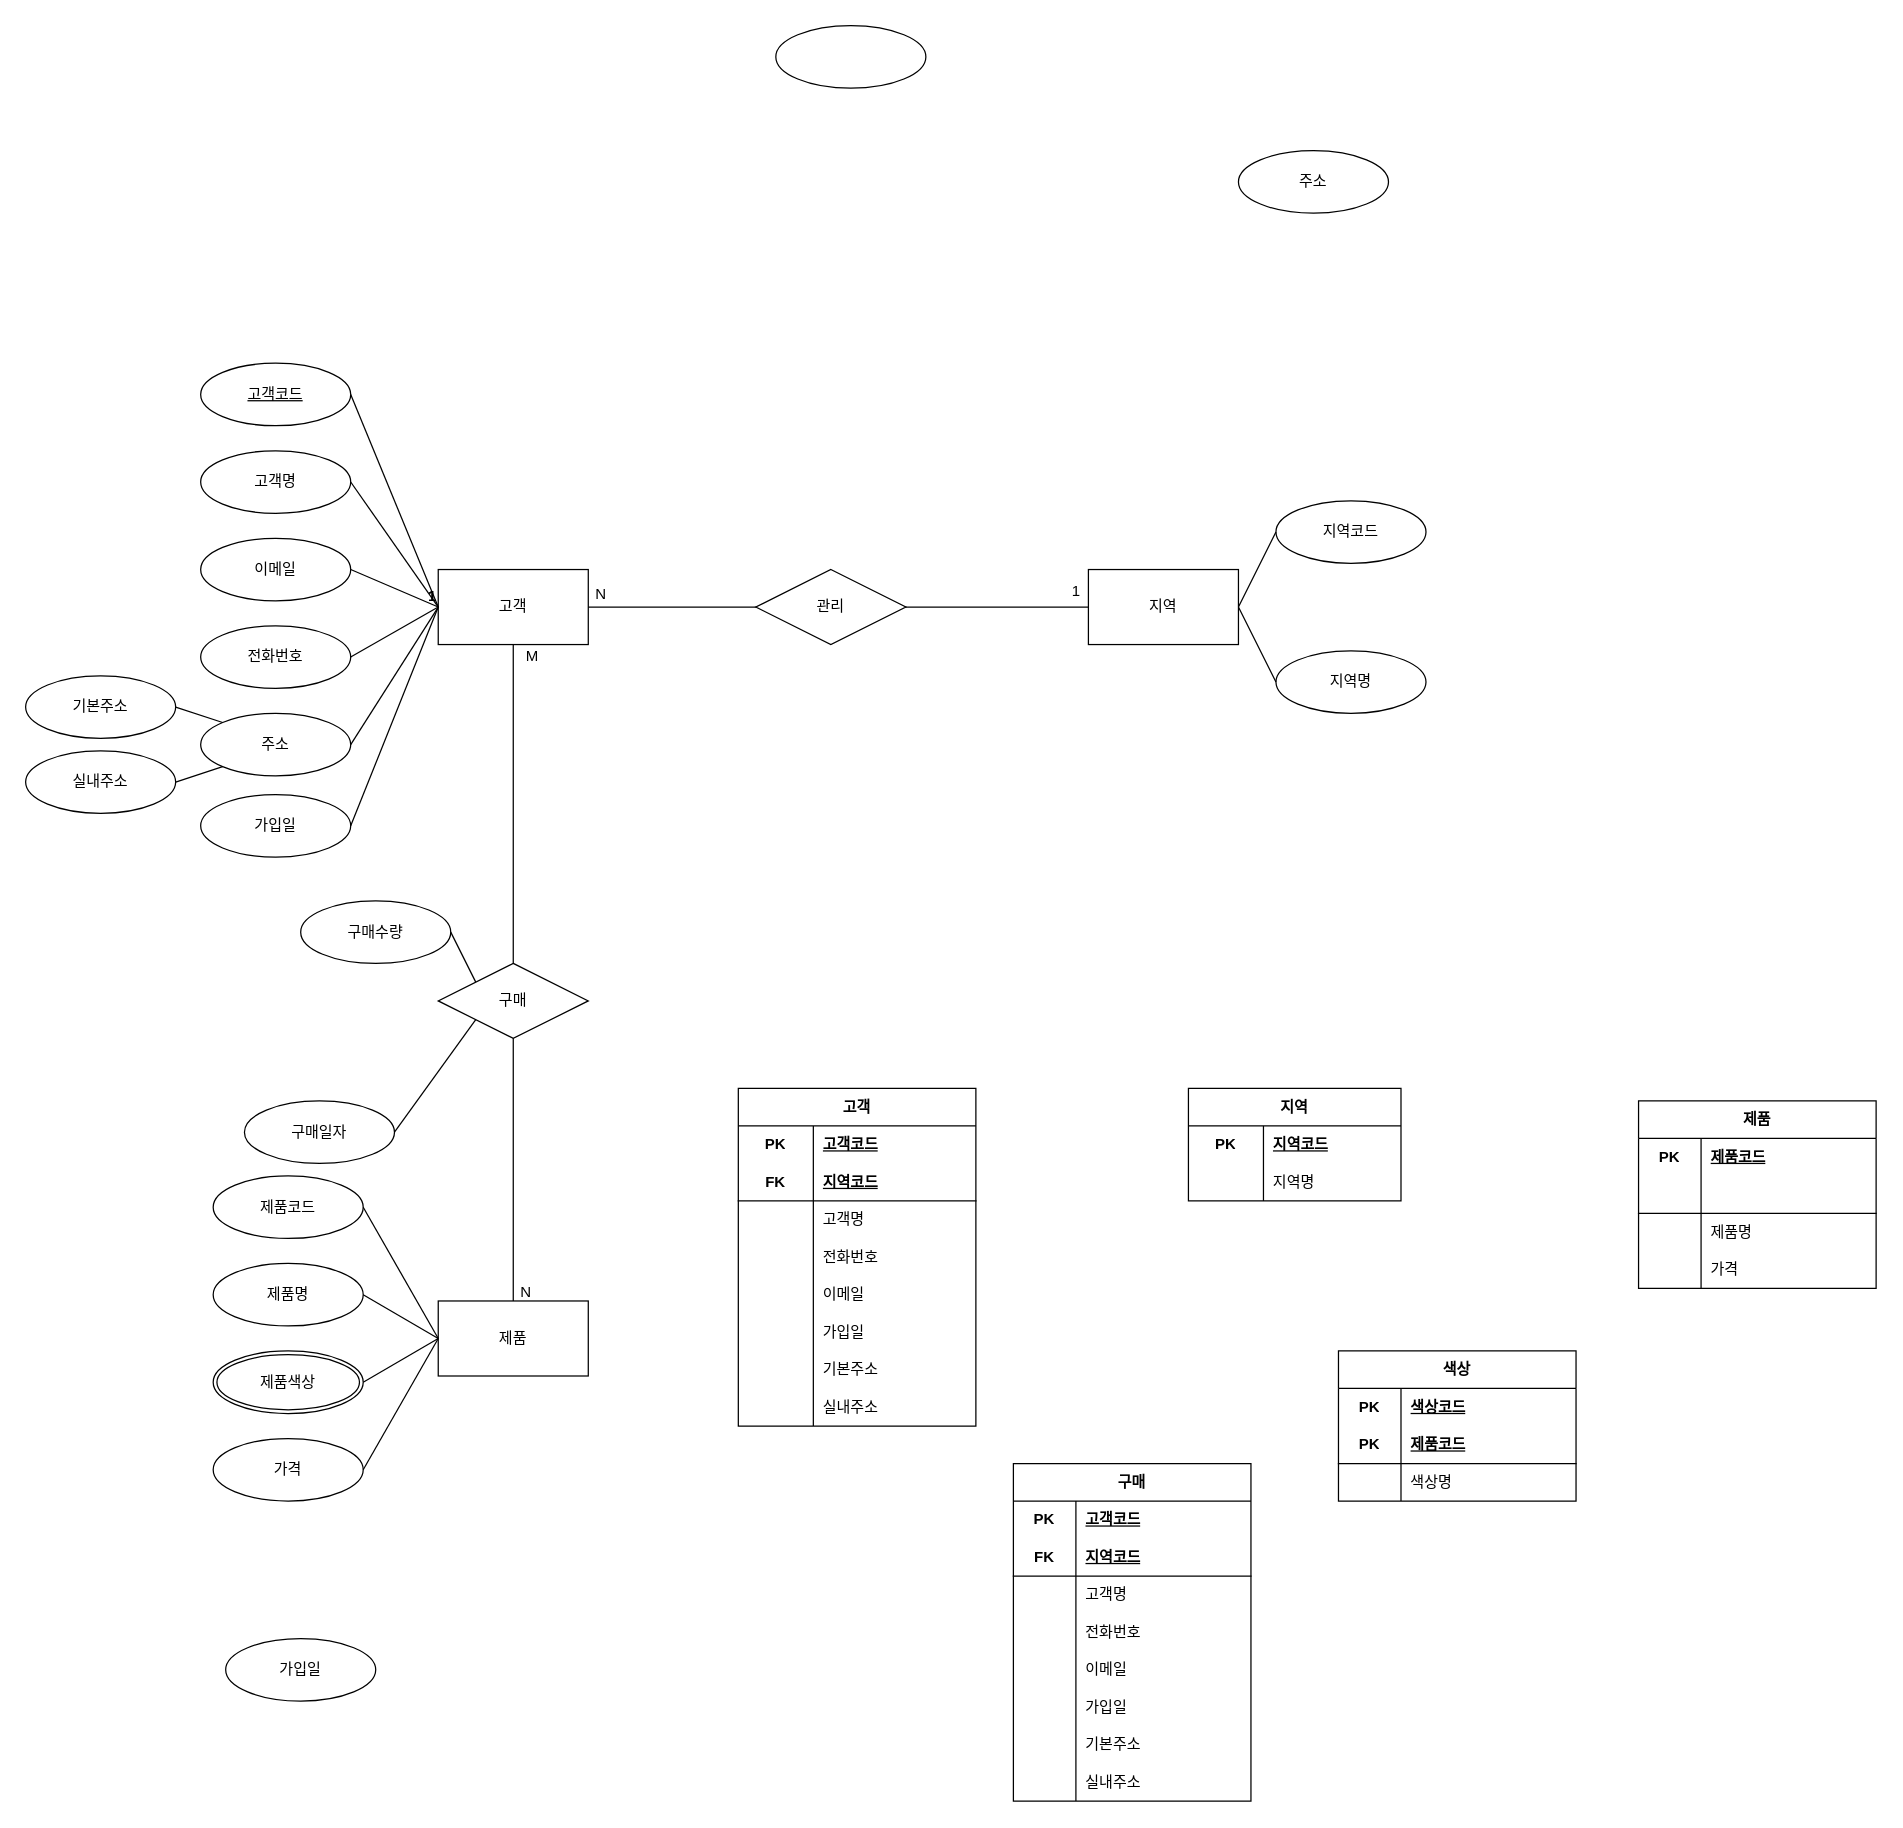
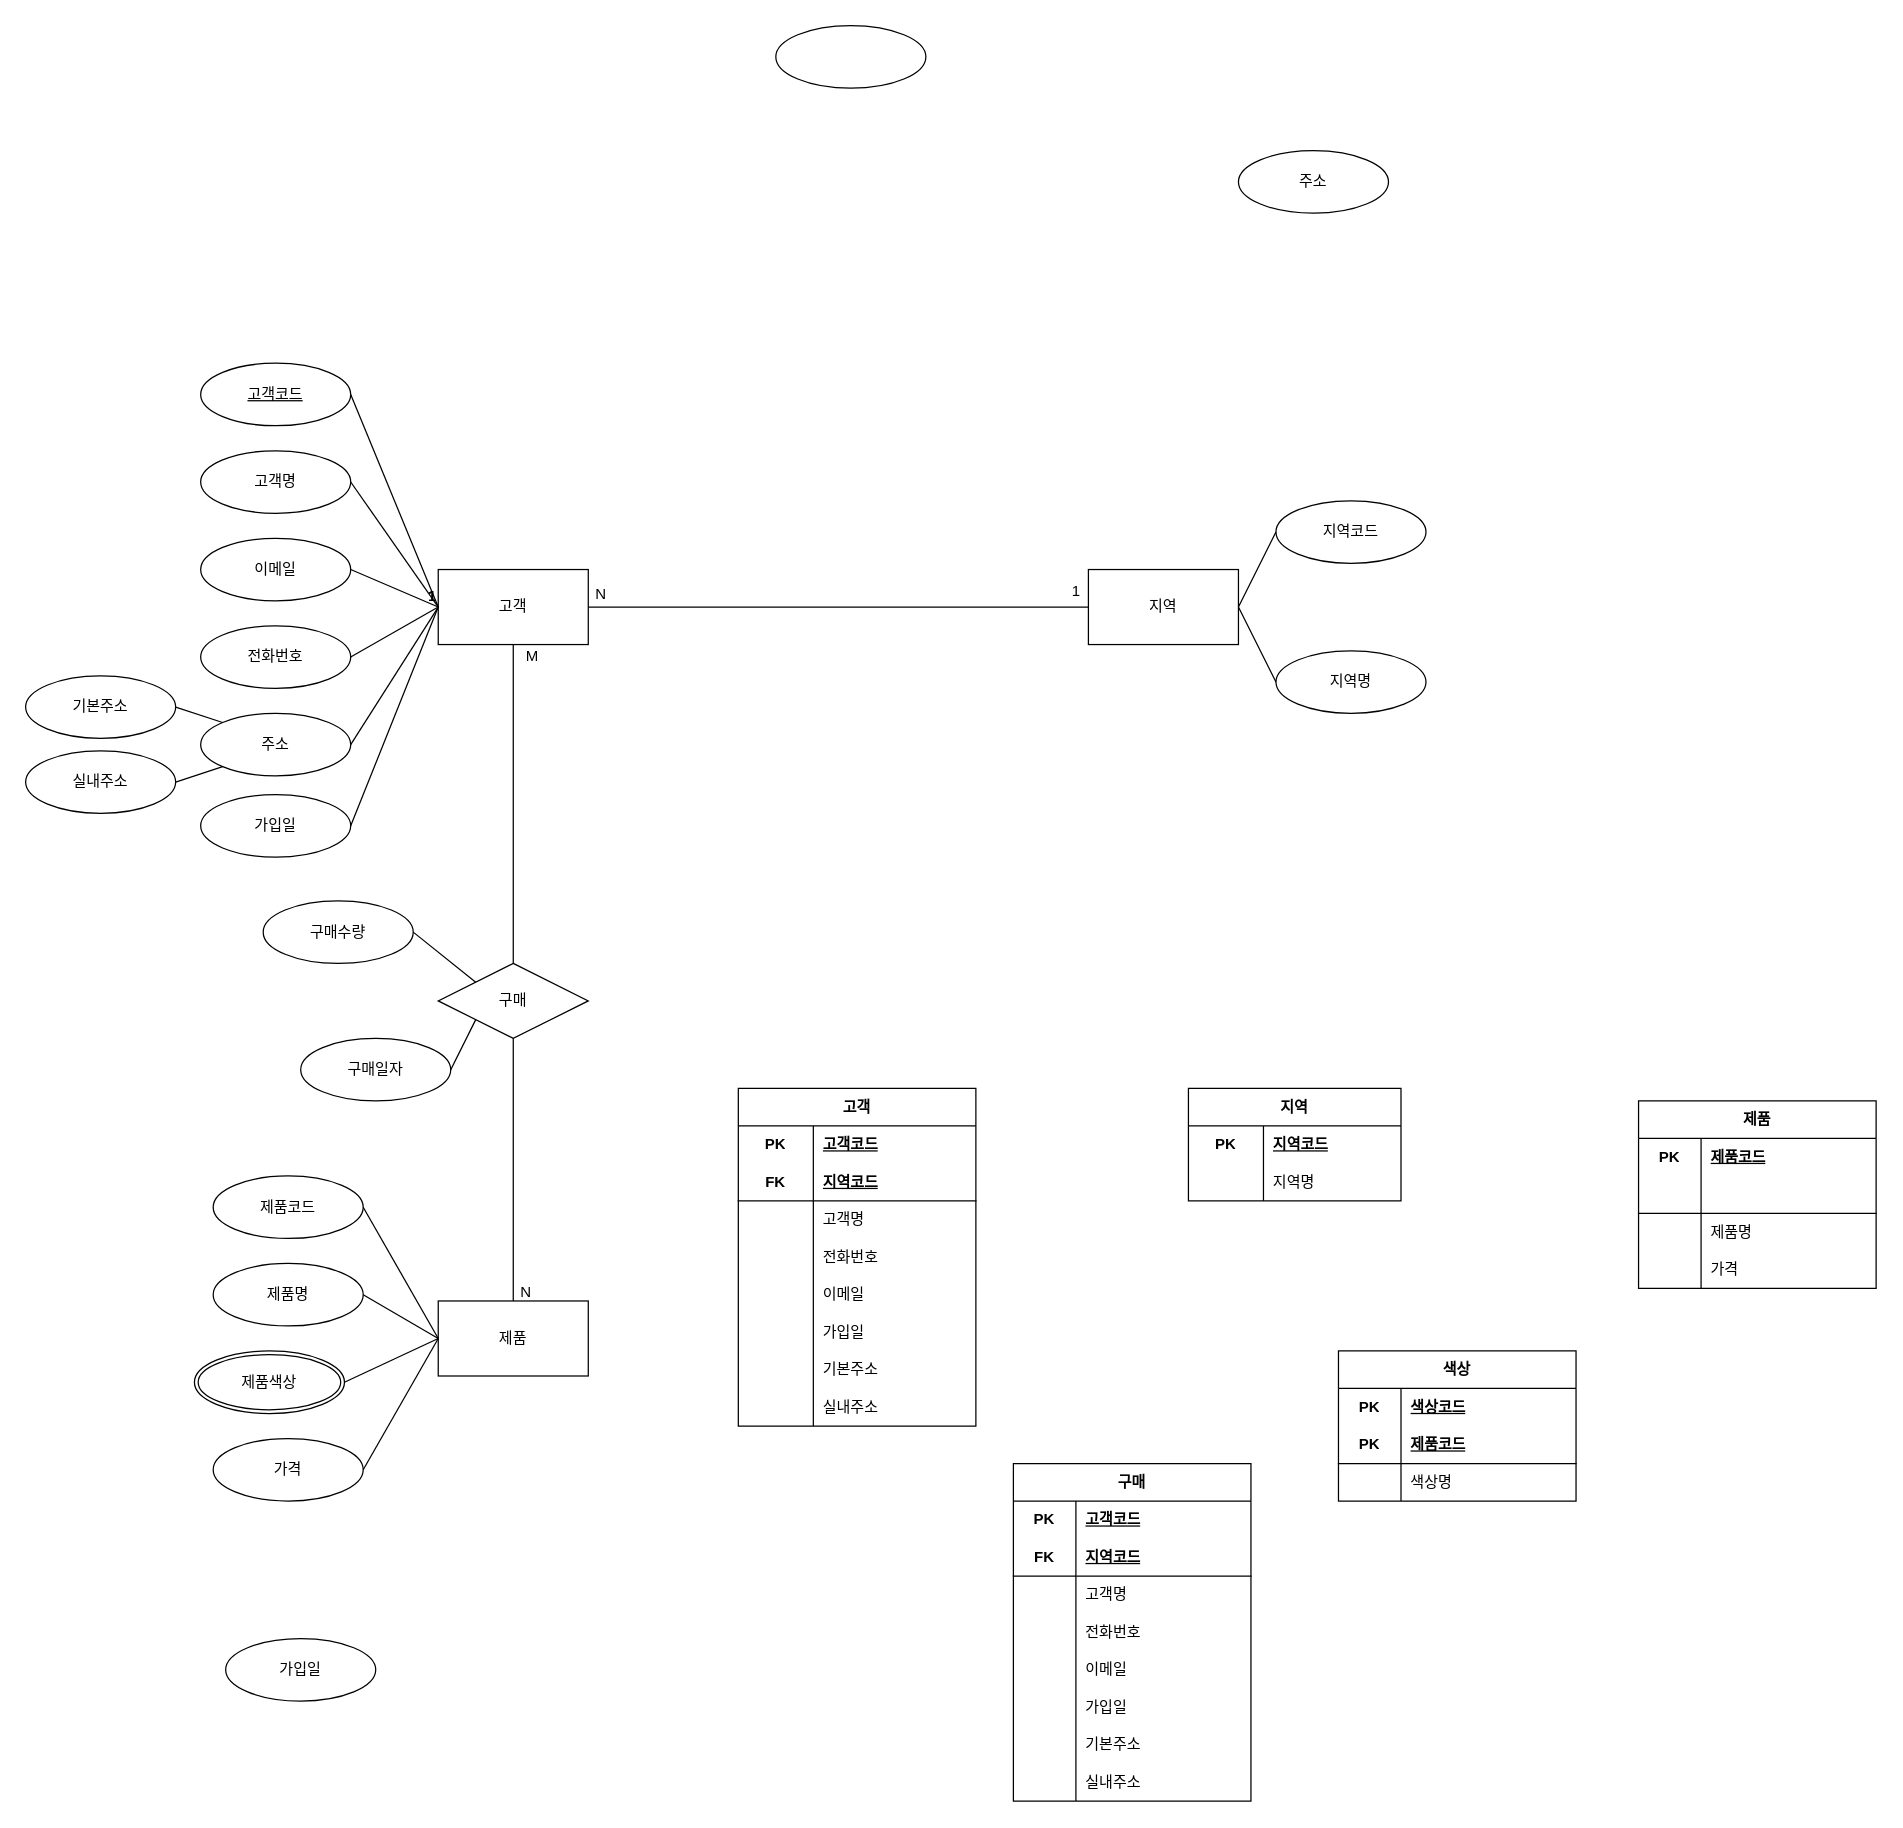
node "관리": removed
node "구매수량": moved (376, 932) -> (338, 932)
node "구매일자": moved (319, 1132) -> (376, 1069)
node "제품색상": moved (288, 1382) -> (269, 1382)
